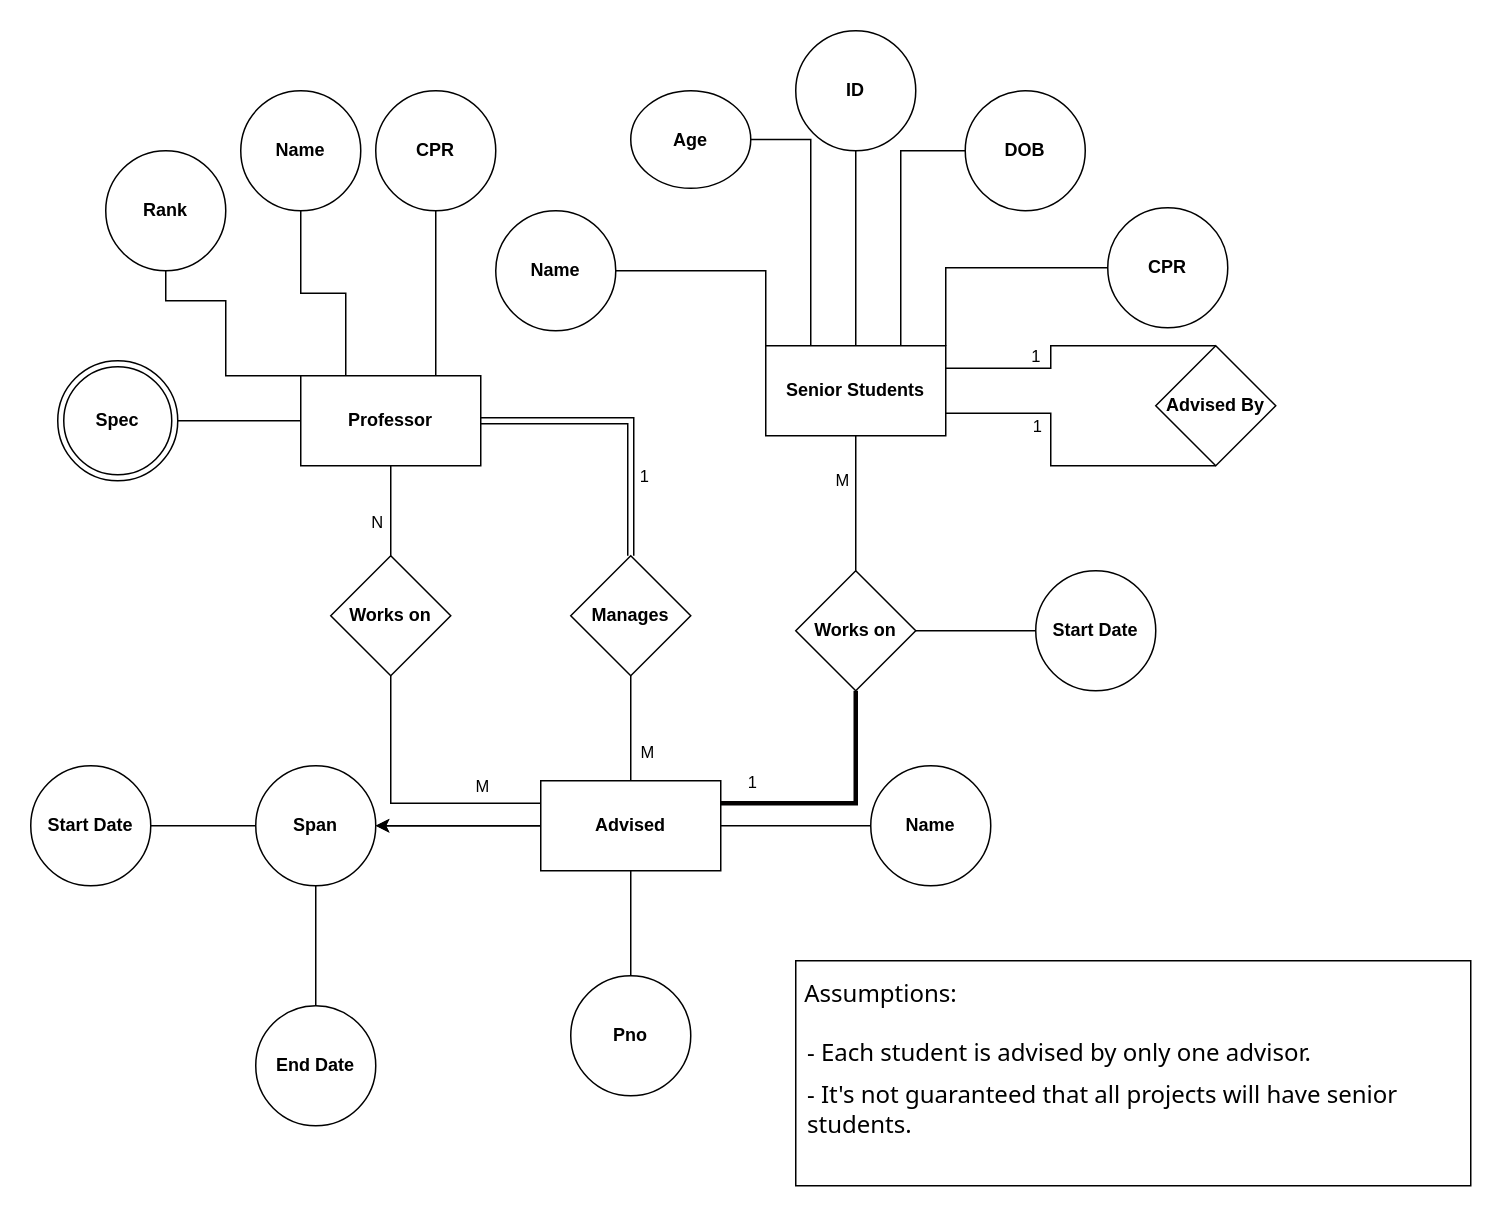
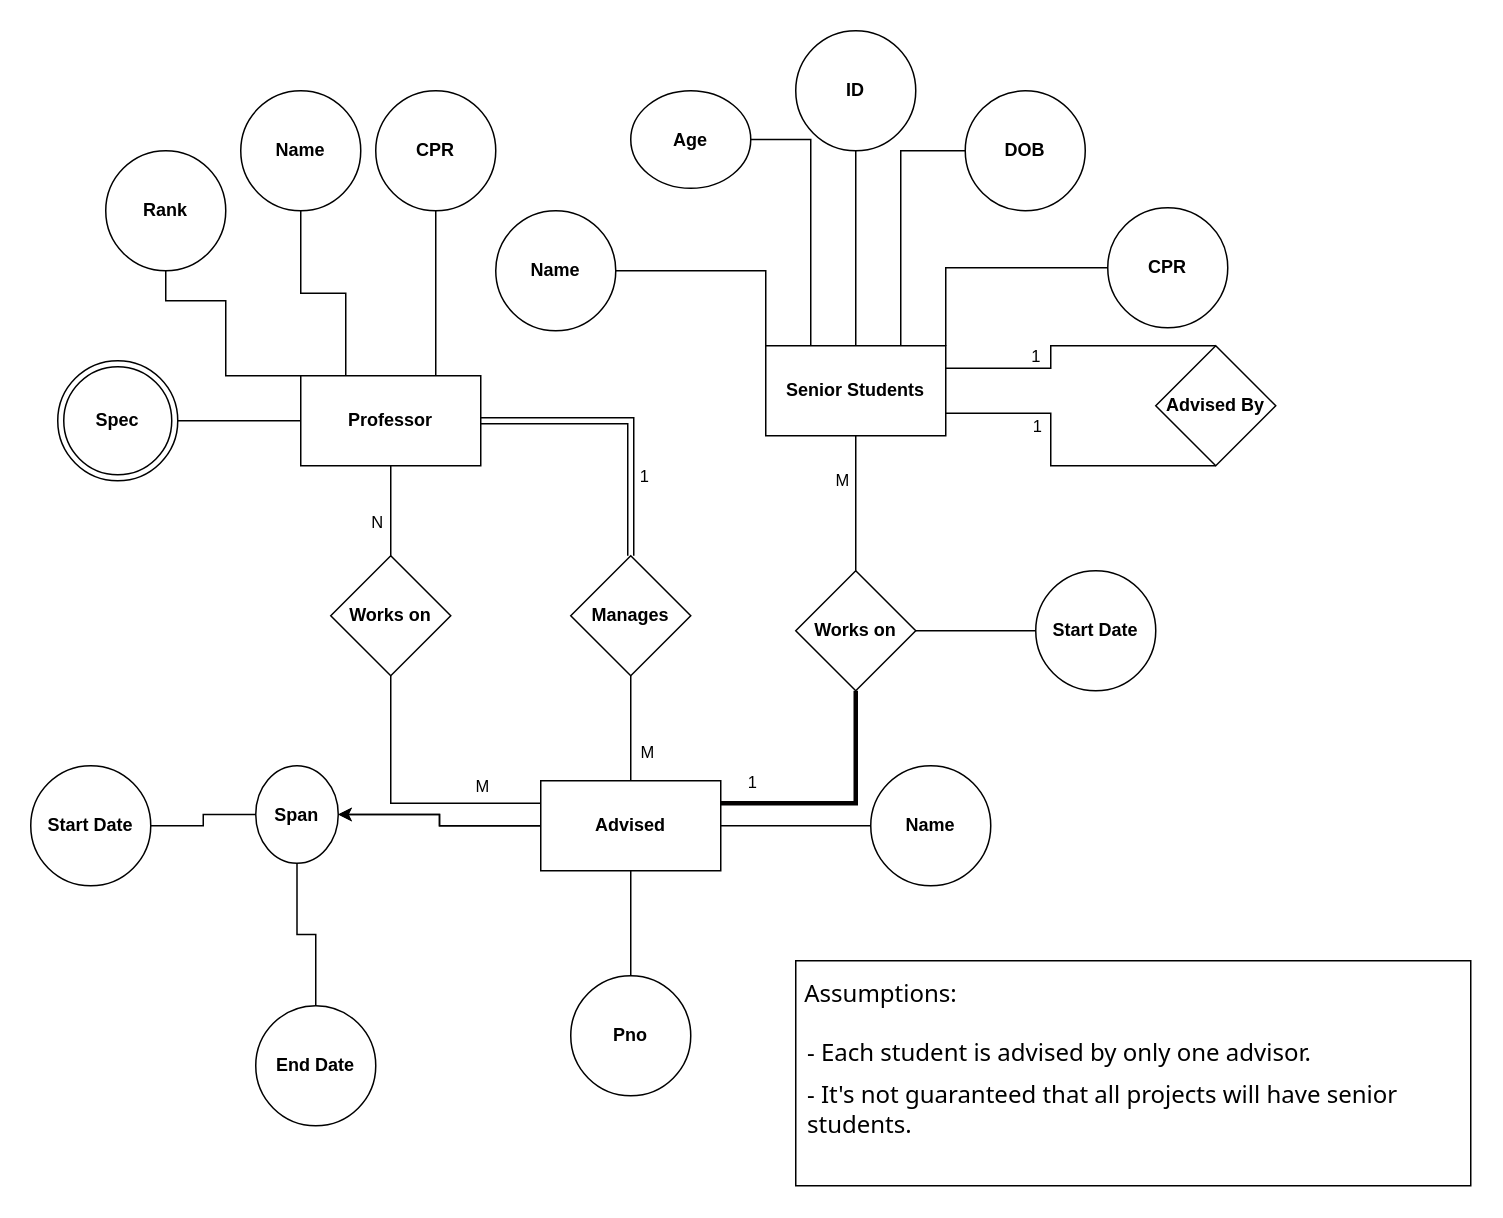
node "Span": size 120x120 -> 83x98
